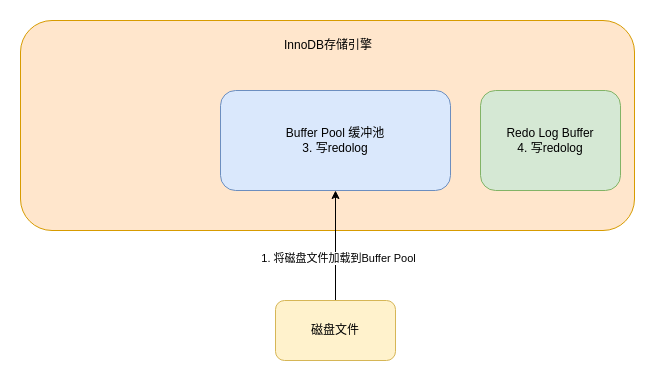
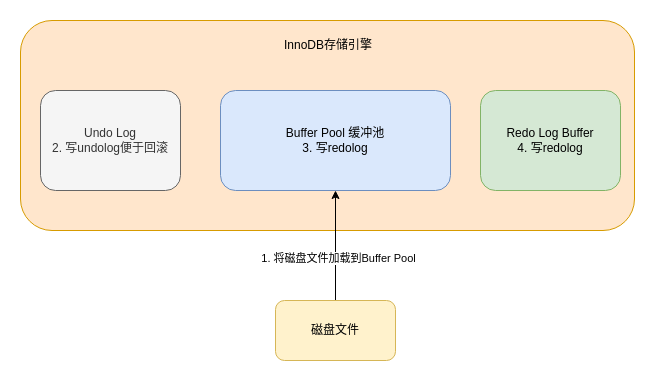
node "Undo Log 2. 写undolog便于回滚": added
